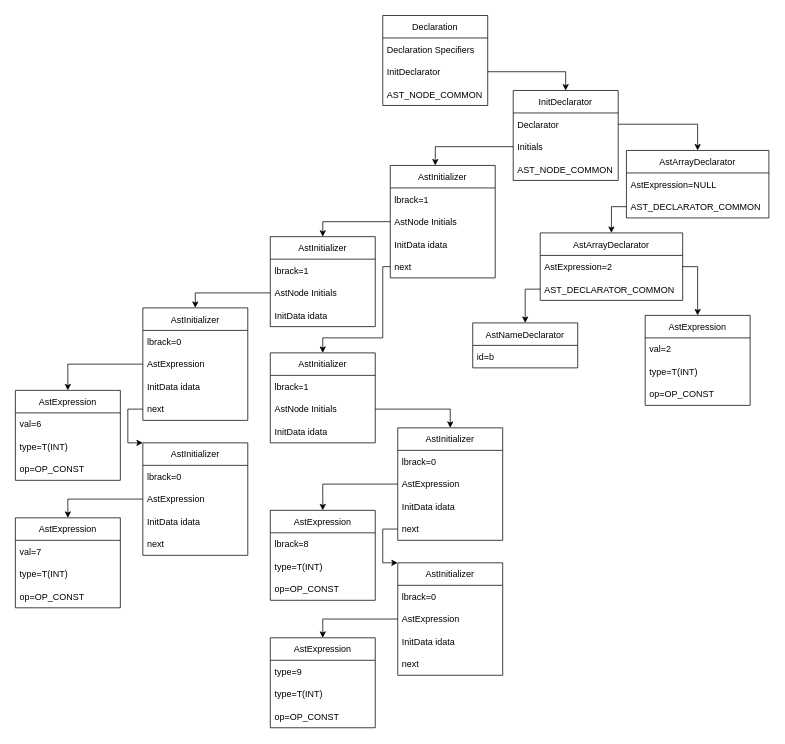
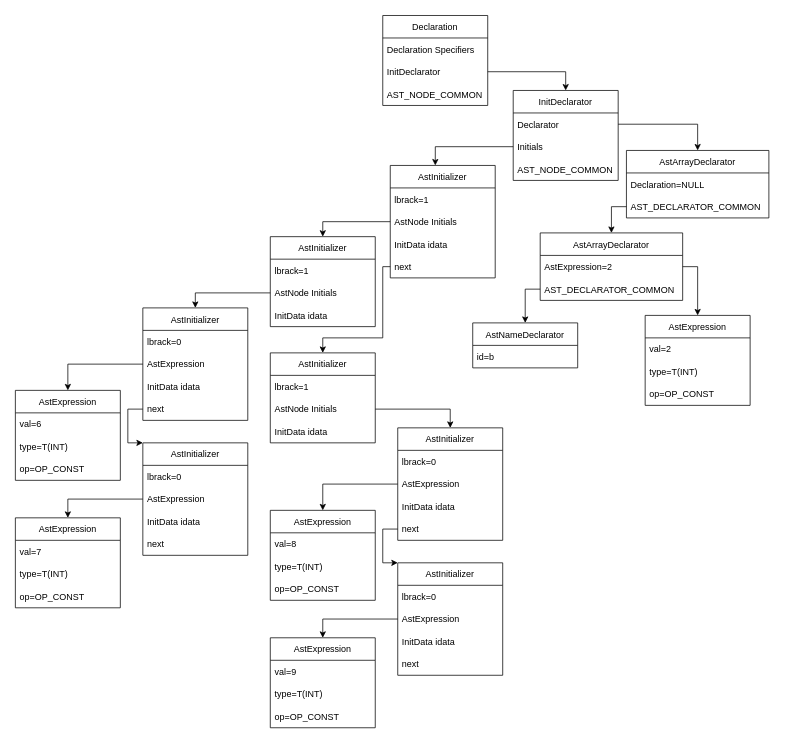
node "AstExpression=NULL": label "AstExpression=NULL" -> "Declaration=NULL"
node "lbrack=8": label "lbrack=8" -> "val=8"
node "type=9": label "type=9" -> "val=9"
